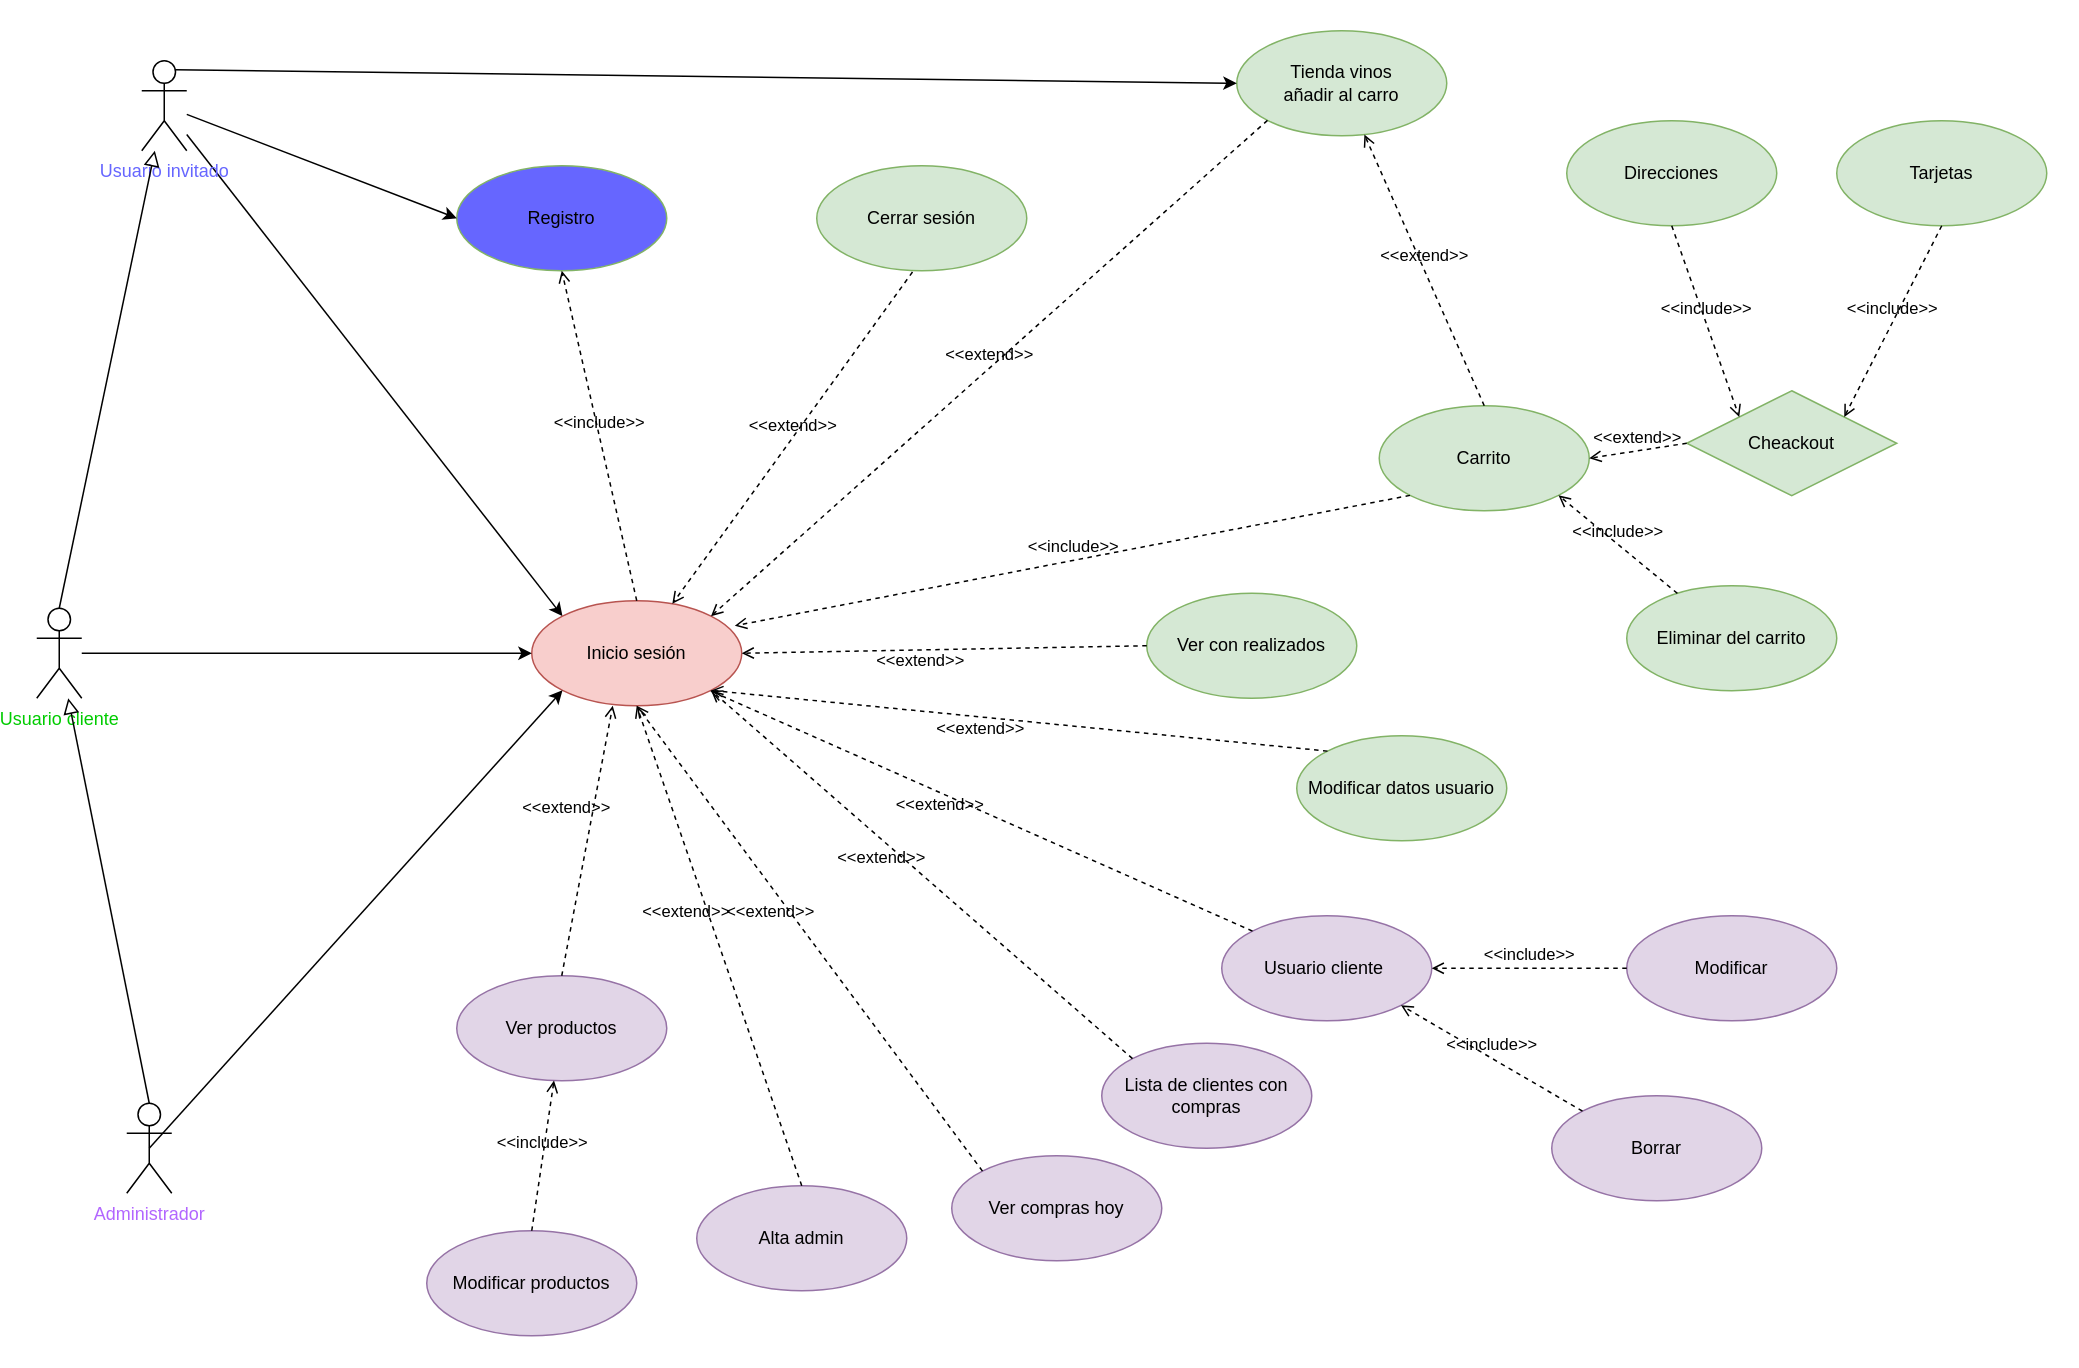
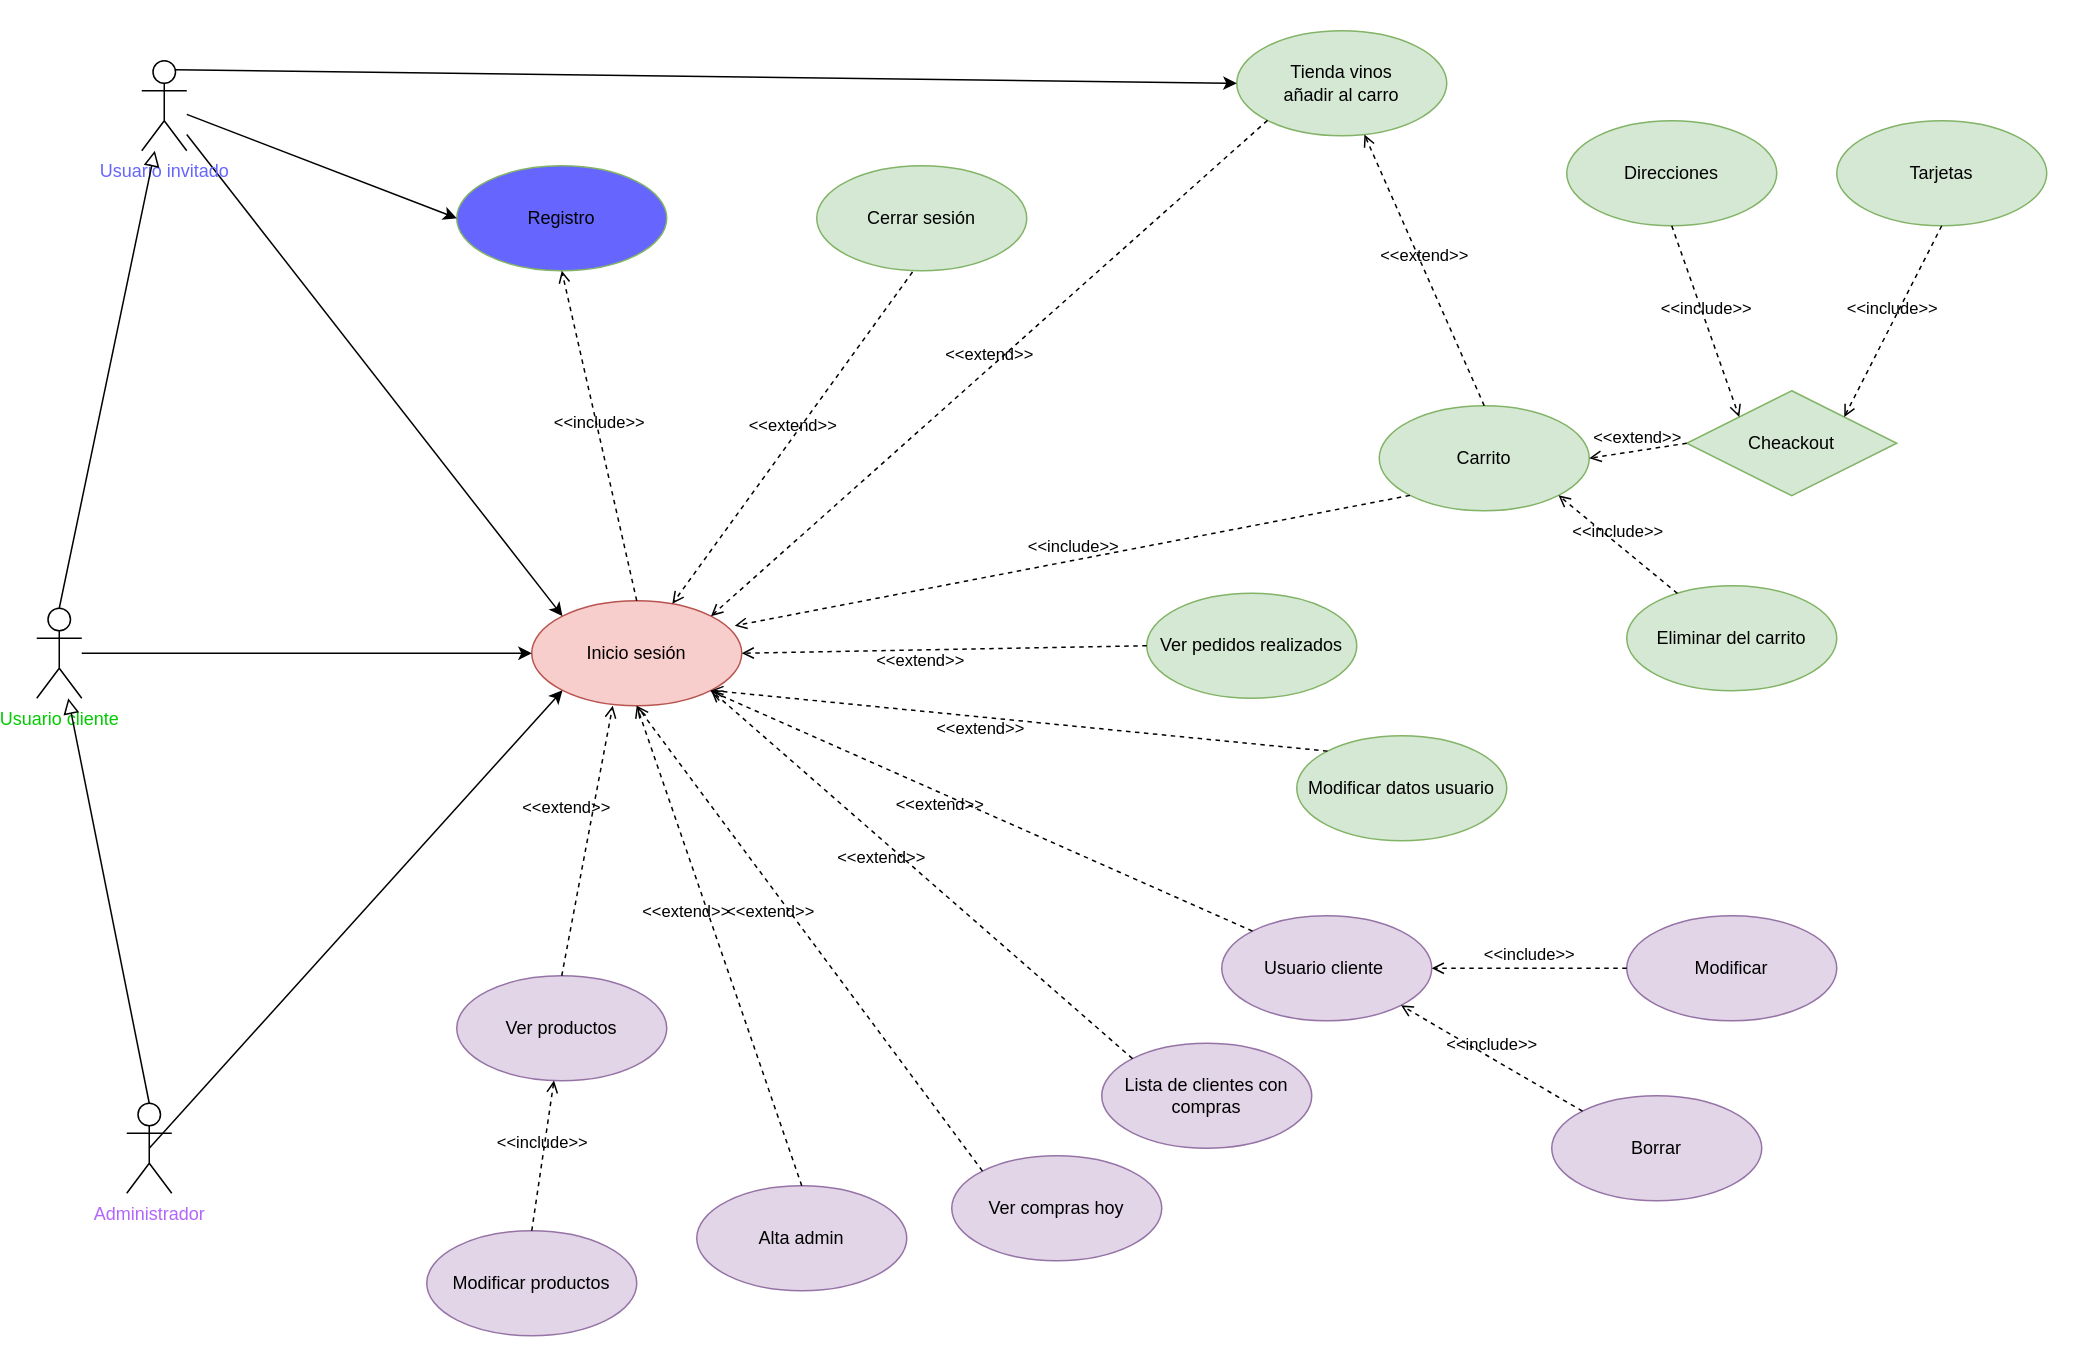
node "Ver con realizados": label "Ver con realizados" -> "Ver pedidos realizados"
